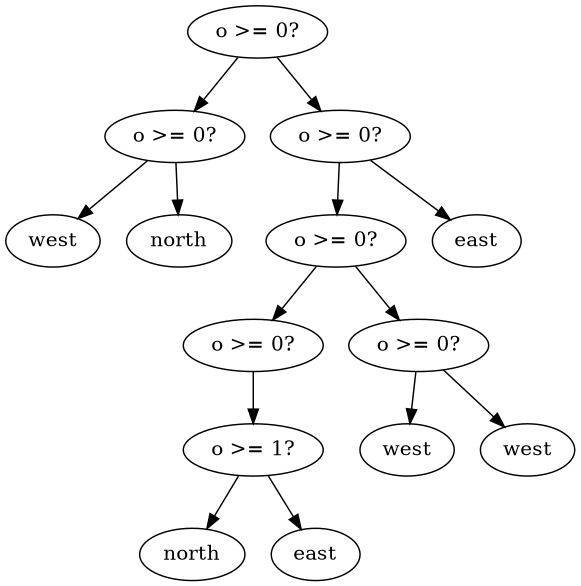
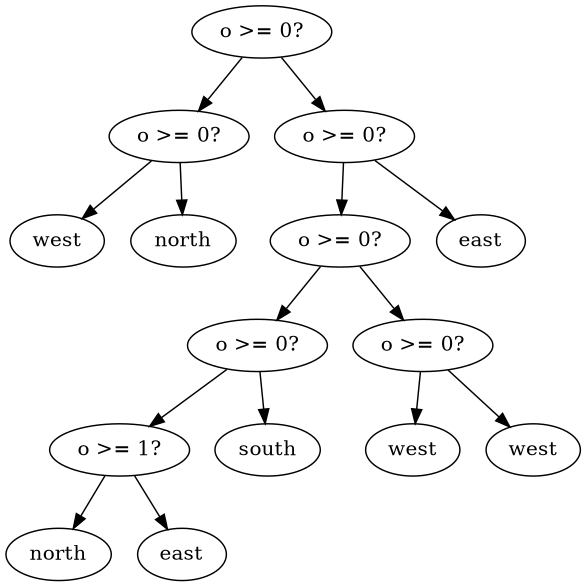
node "south": added
